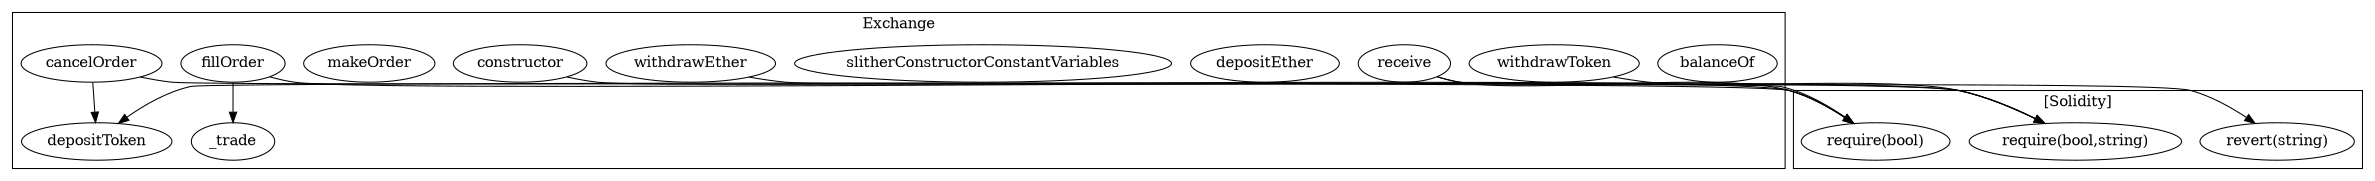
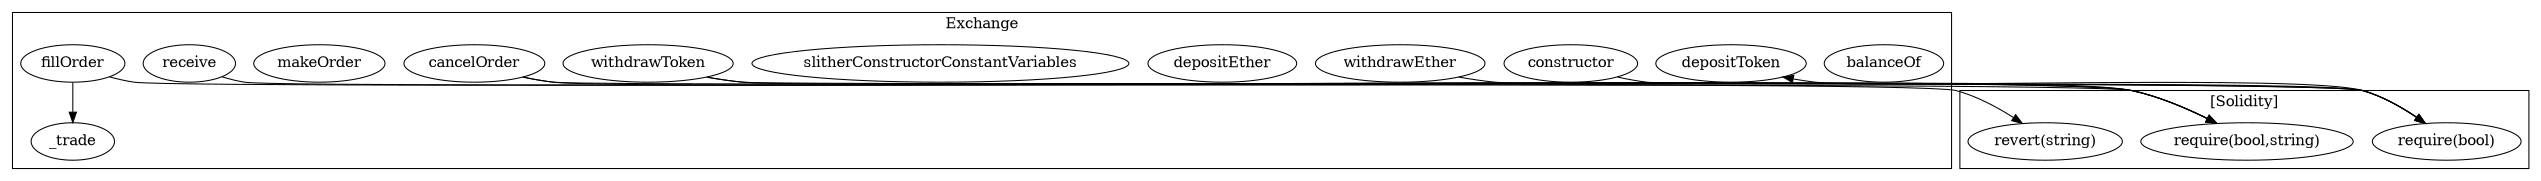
edge "receive" -> "require(bool)": now "withdrawToken" -> "require(bool)"
edge "cancelOrder" -> "depositToken": now "cancelOrder" -> "require(bool,string)"
